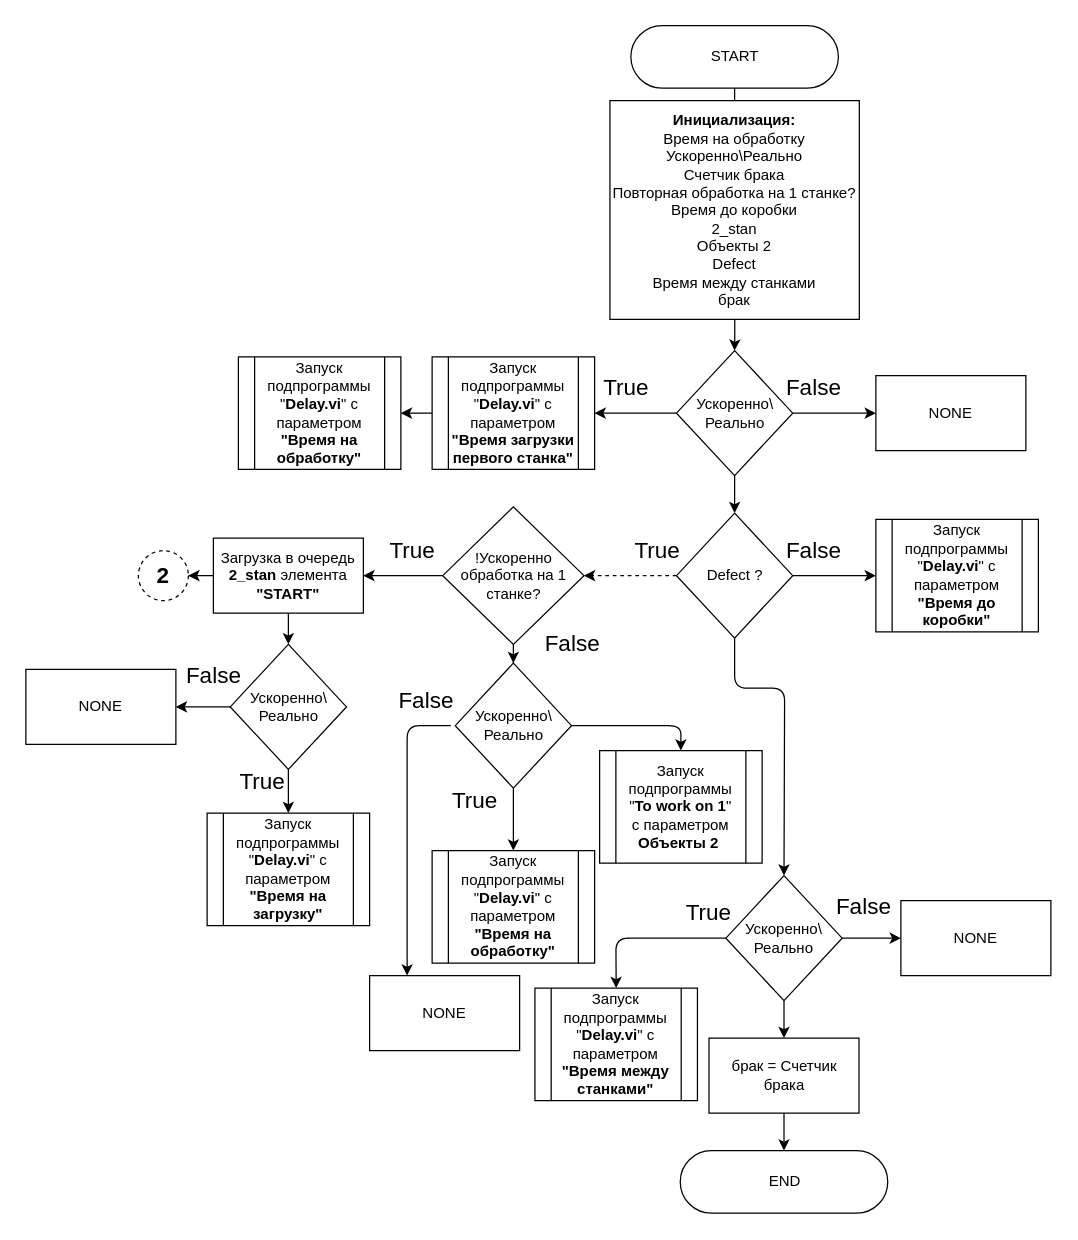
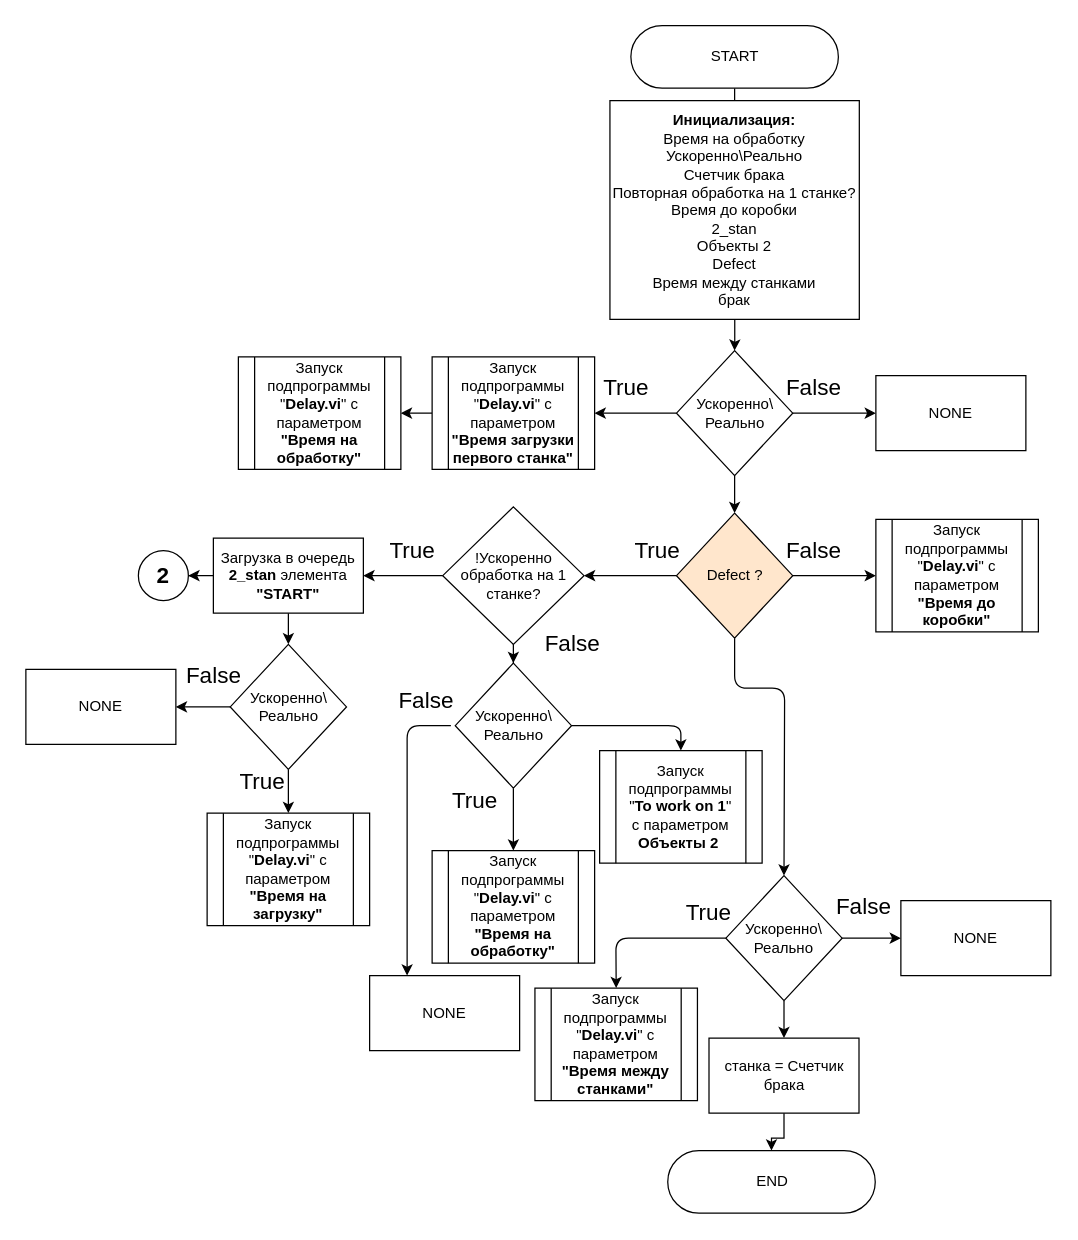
node "2": style dashed -> solid
edge "Defect ?" -> "!Ускоренно обработка на 1 станке?": style dashed -> solid
node "Defect ?": fillcolor #ffffff -> #ffe6cc
node "брак = Счетчик брака": label "брак = Счетчик брака" -> "станка = Счетчик брака"
node "END": moved (784, 1182) -> (771, 1182)
